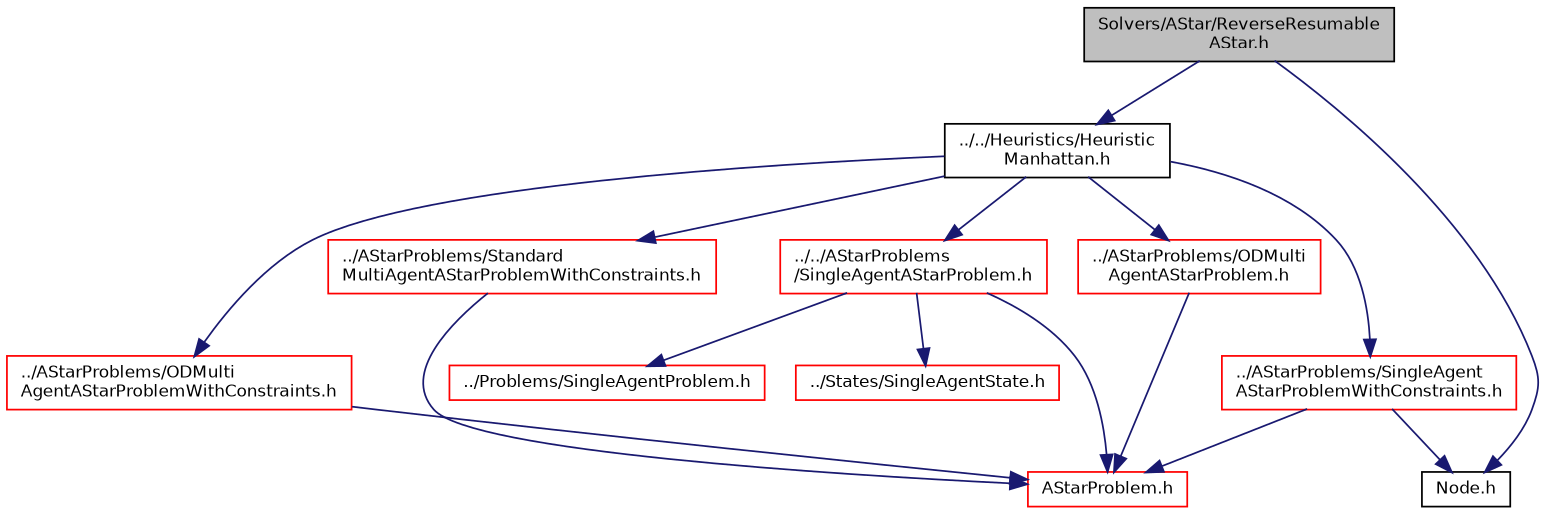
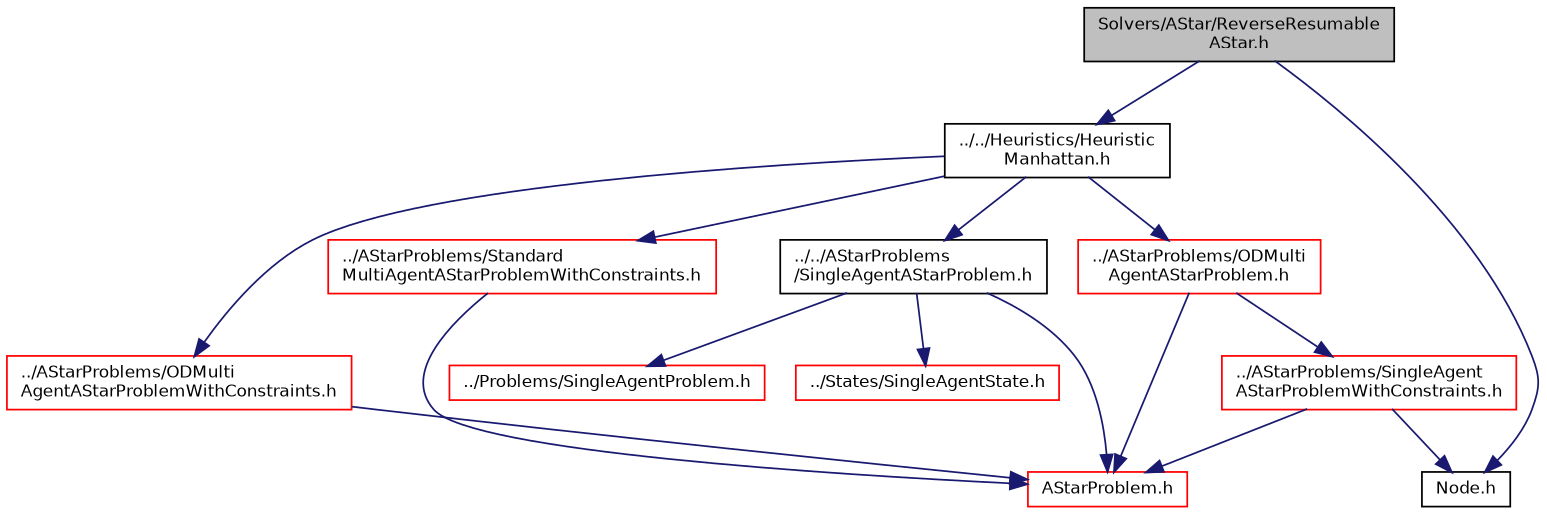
edge "../../Heuristics/Heuristic Manhattan.h" -> "../AStarProblems/SingleAgent AStarProblemWithConstraints.h": now "../AStarProblems/ODMulti AgentAStarProblem.h" -> "../AStarProblems/SingleAgent AStarProblemWithConstraints.h"
node "../../AStarProblems /SingleAgentAStarProblem.h": color red -> black
